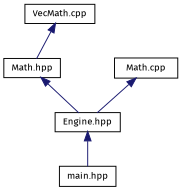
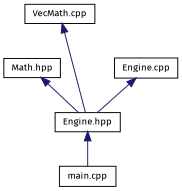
edge "Math.hpp" -> "VecMath.cpp": now "Engine.hpp" -> "VecMath.cpp"
node "Math.cpp": label "Math.cpp" -> "Engine.cpp"
node "main.hpp": label "main.hpp" -> "main.cpp"
